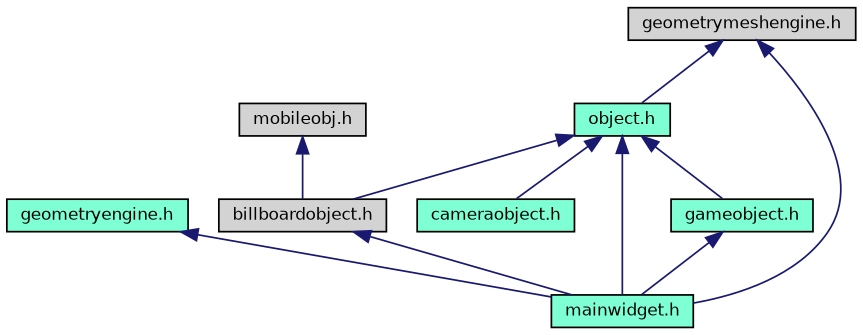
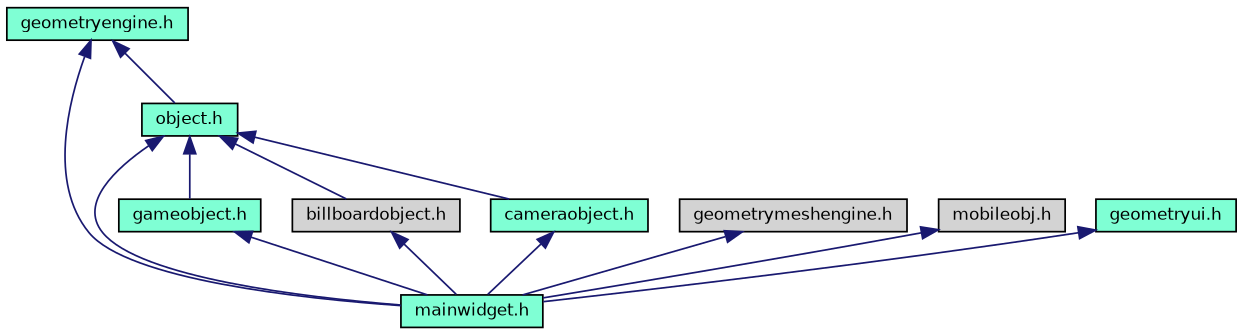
edge "object.h" -> "geometrymeshengine.h": now "object.h" -> "geometryengine.h"
edge "billboardobject.h" -> "mobileobj.h": now "mainwidget.h" -> "mobileobj.h"
node "geometryui.h": added
edge "mainwidget.h" -> "cameraobject.h": added
